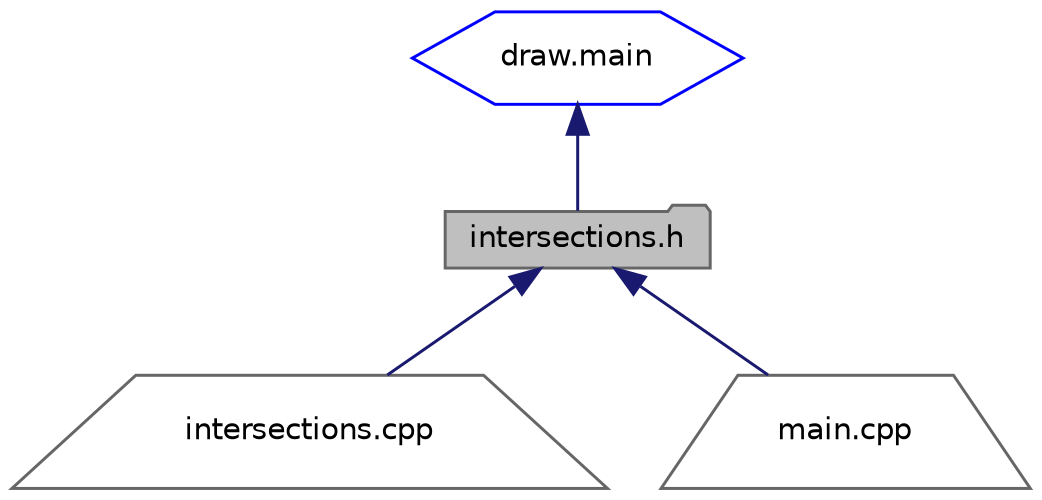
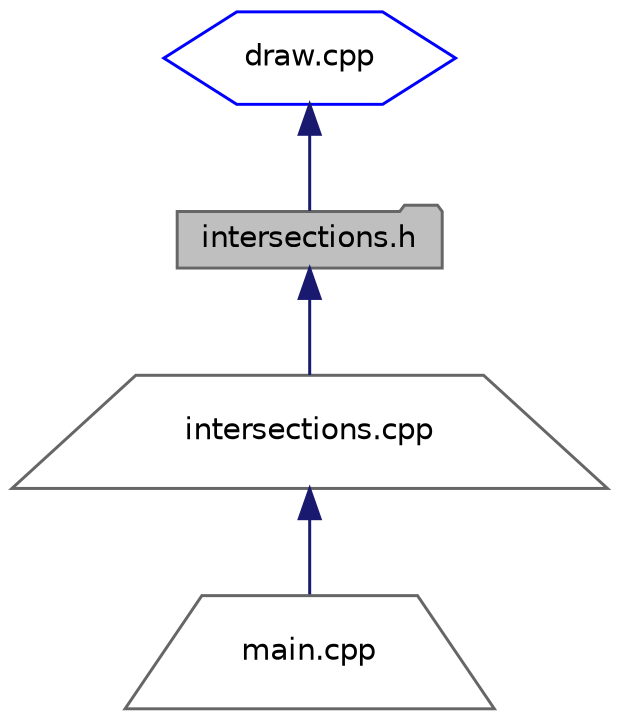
node "draw.main": label "draw.main" -> "draw.cpp"
edge "main.cpp" -> "intersections.h": now "main.cpp" -> "intersections.cpp"
